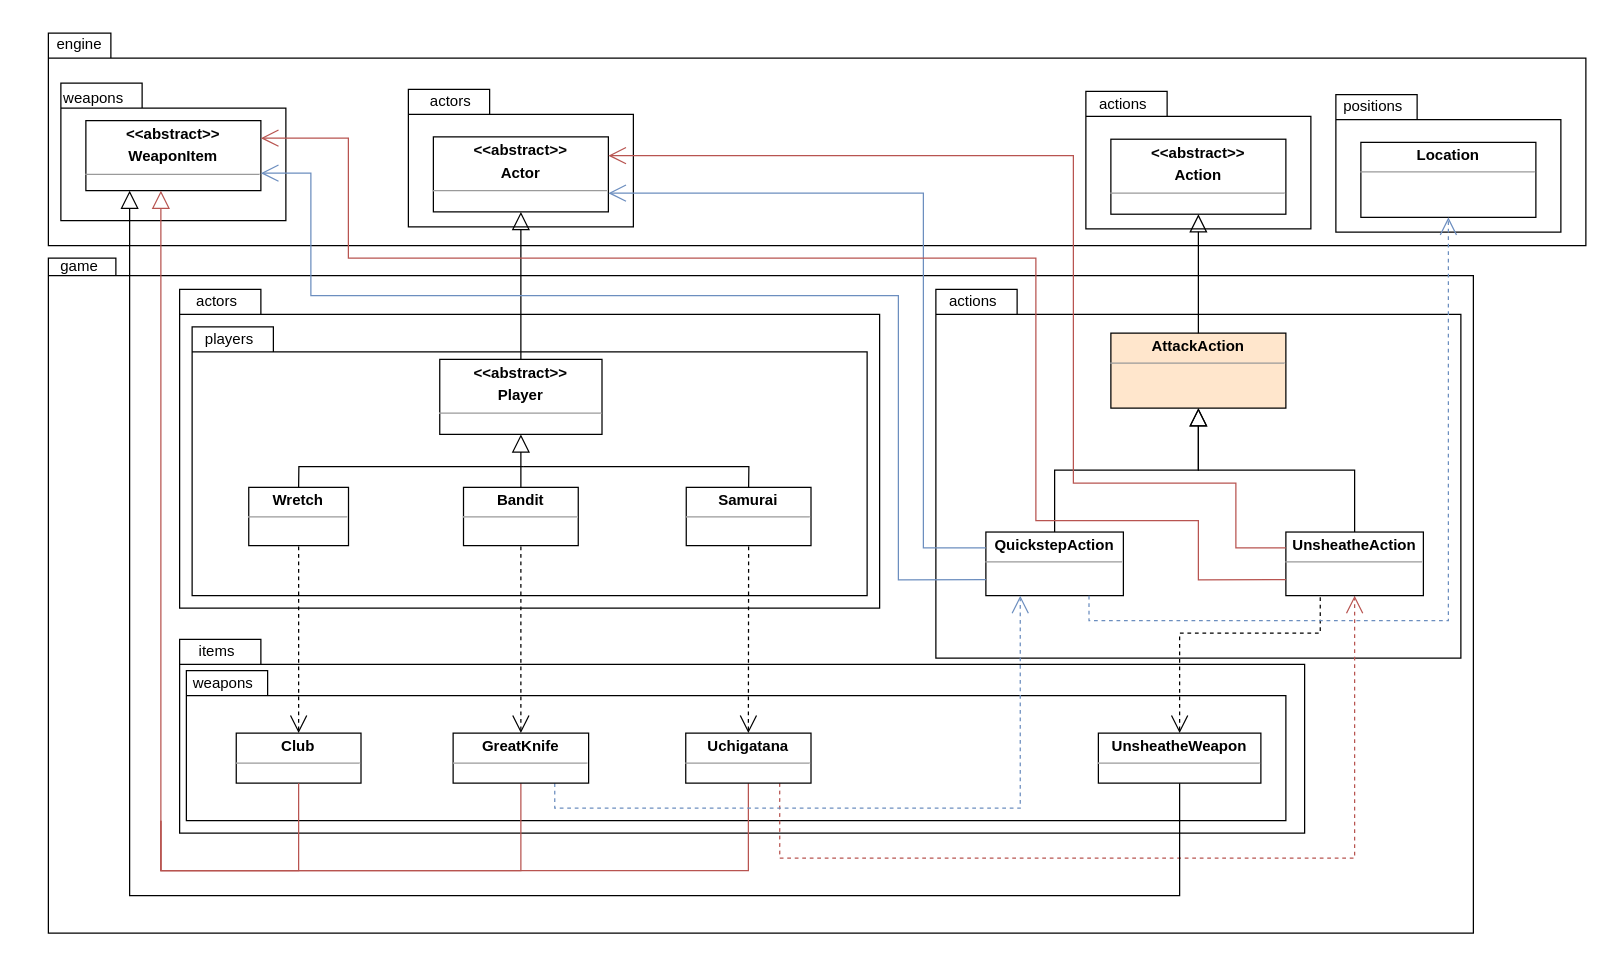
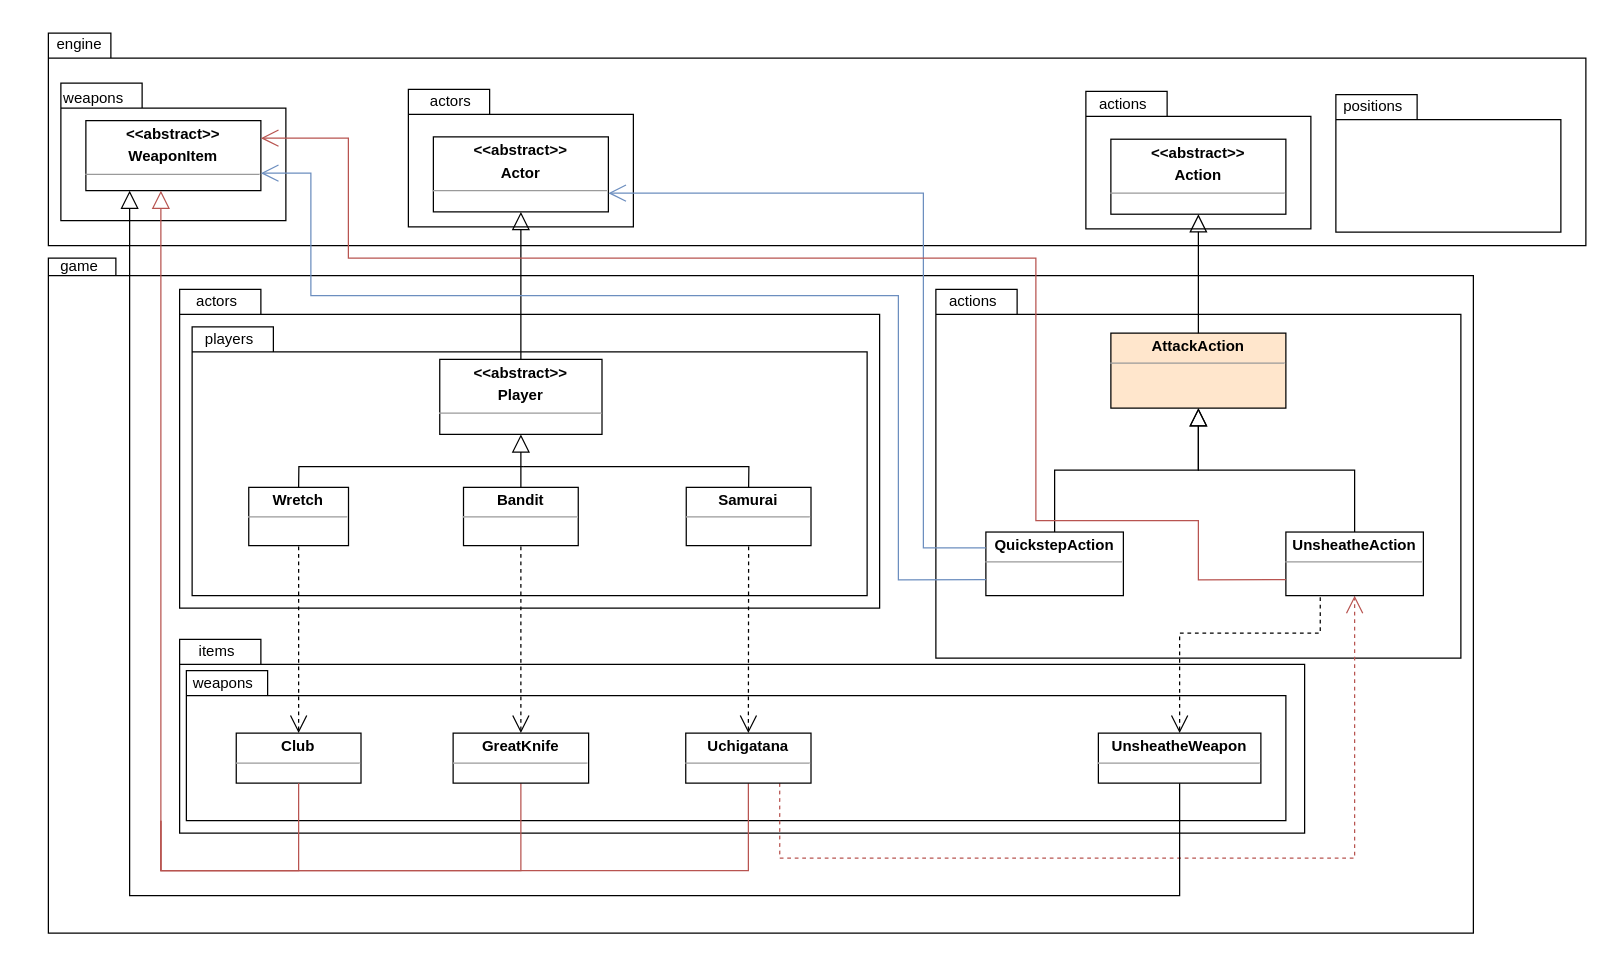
node "Location": removed
edge "UnsheatheAction" -> "<<abstract>> Actor": removed
edge "QuickstepAction" -> "Location": removed
edge "GreatKnife" -> "QuickstepAction": removed
